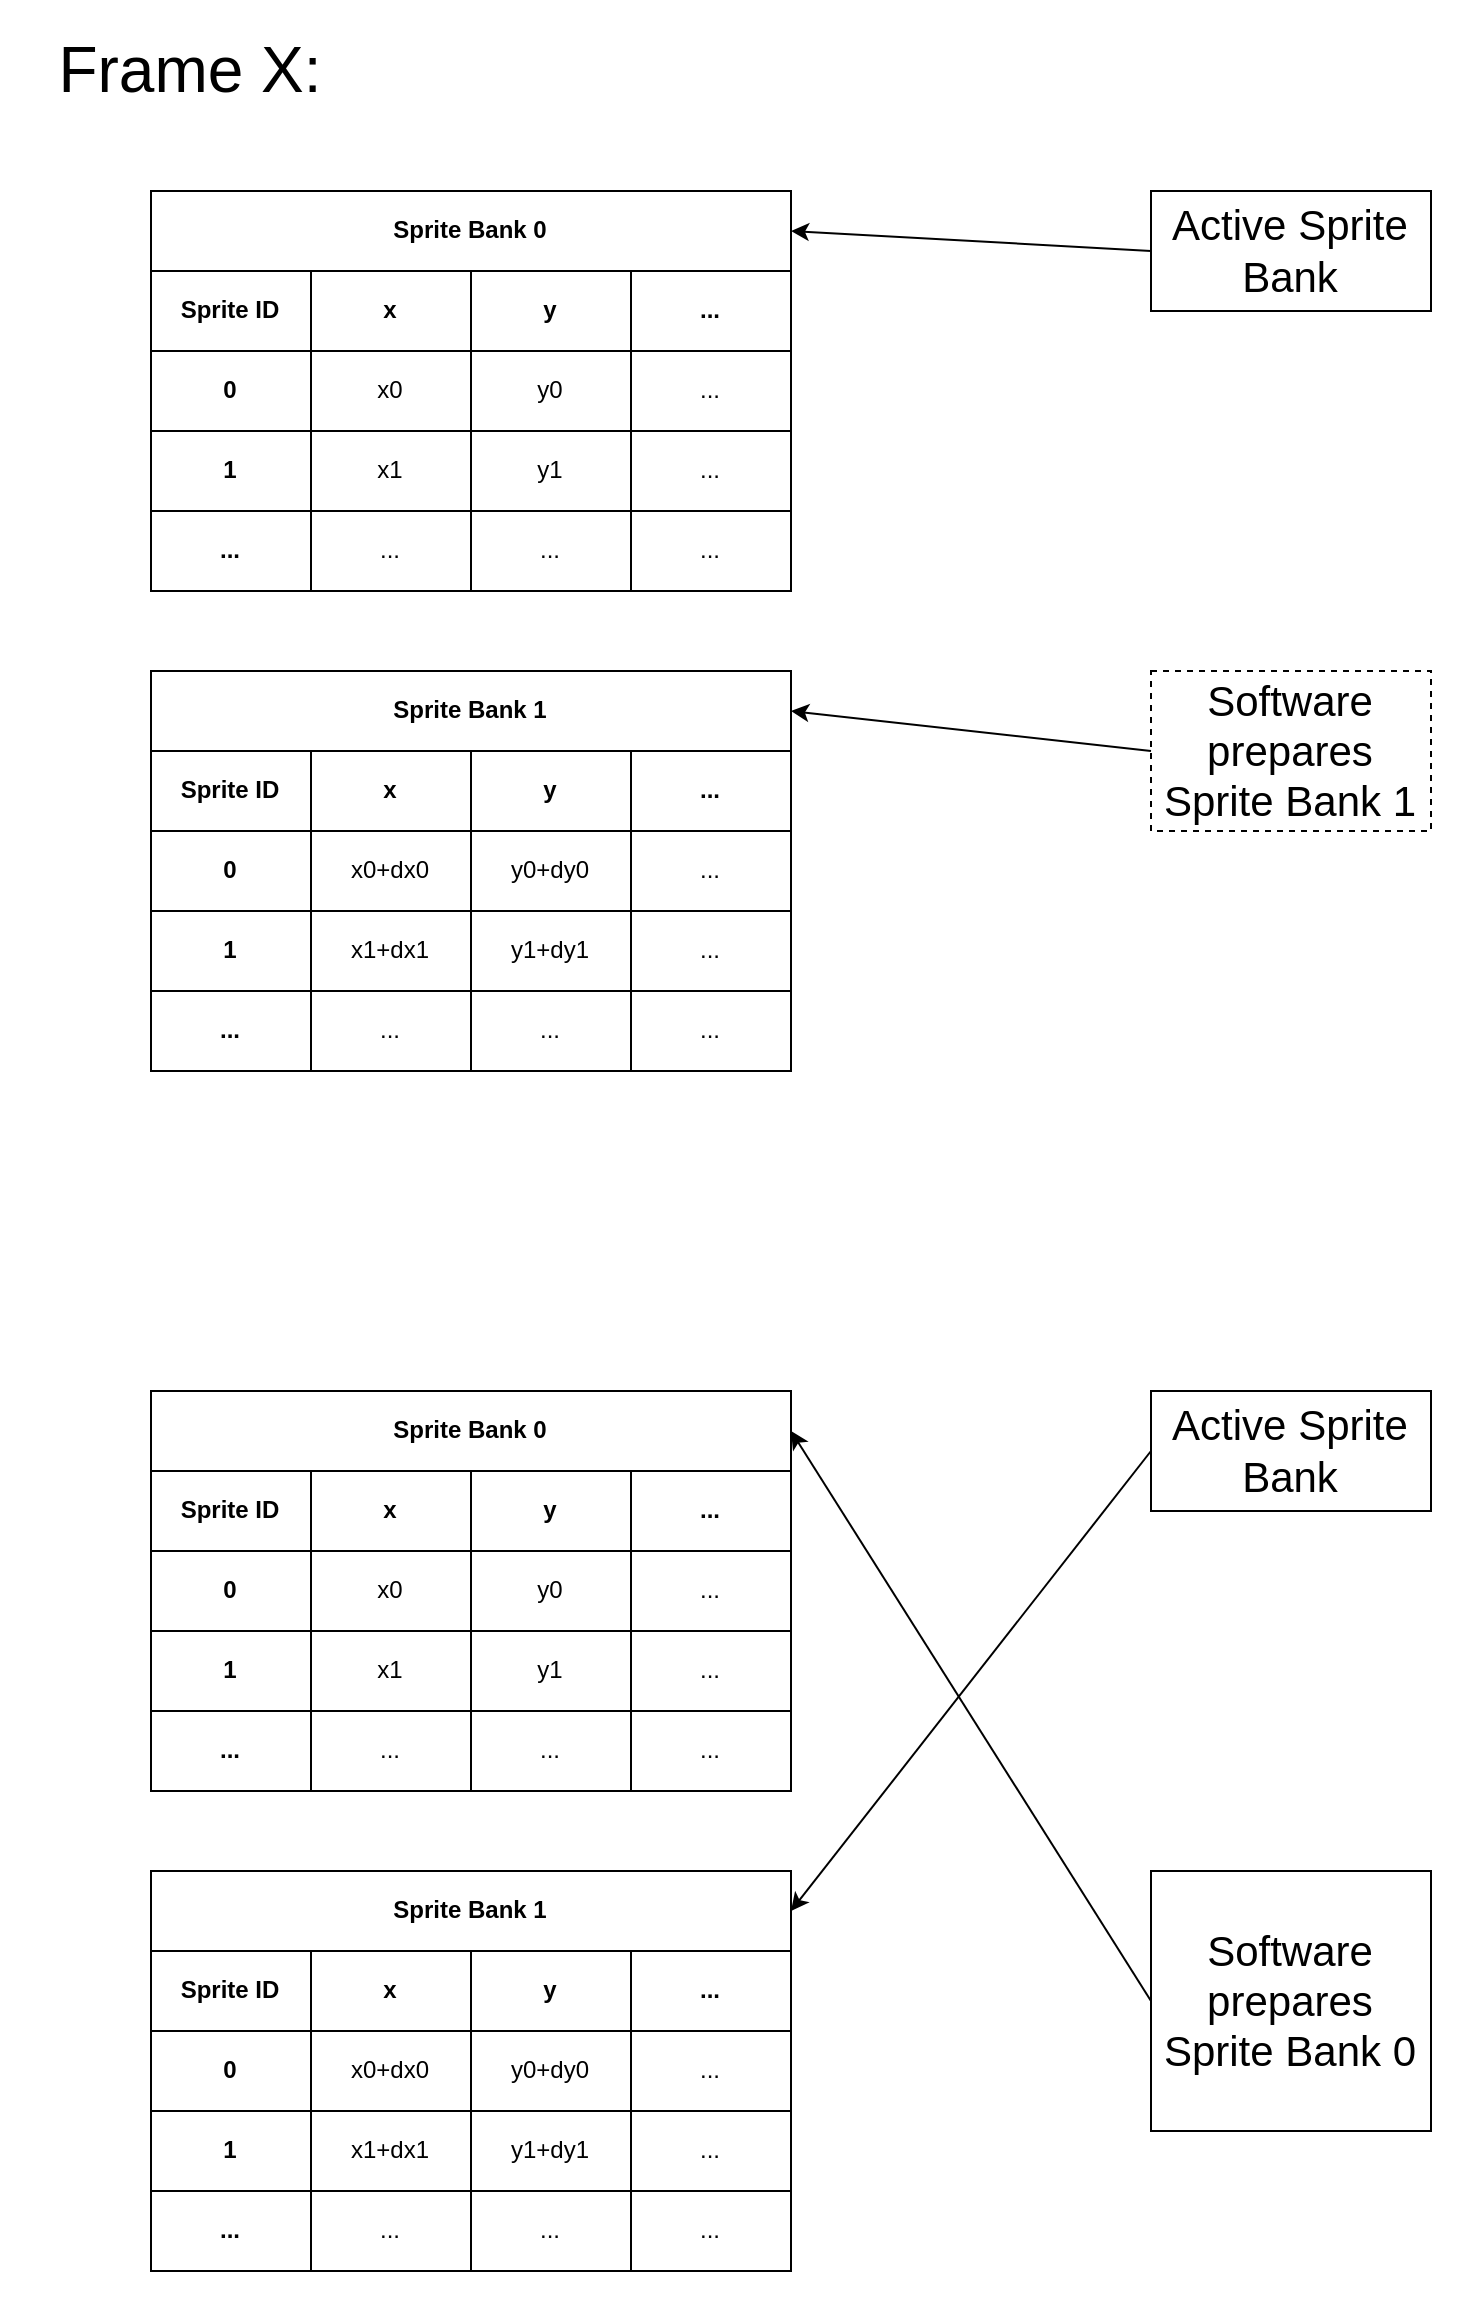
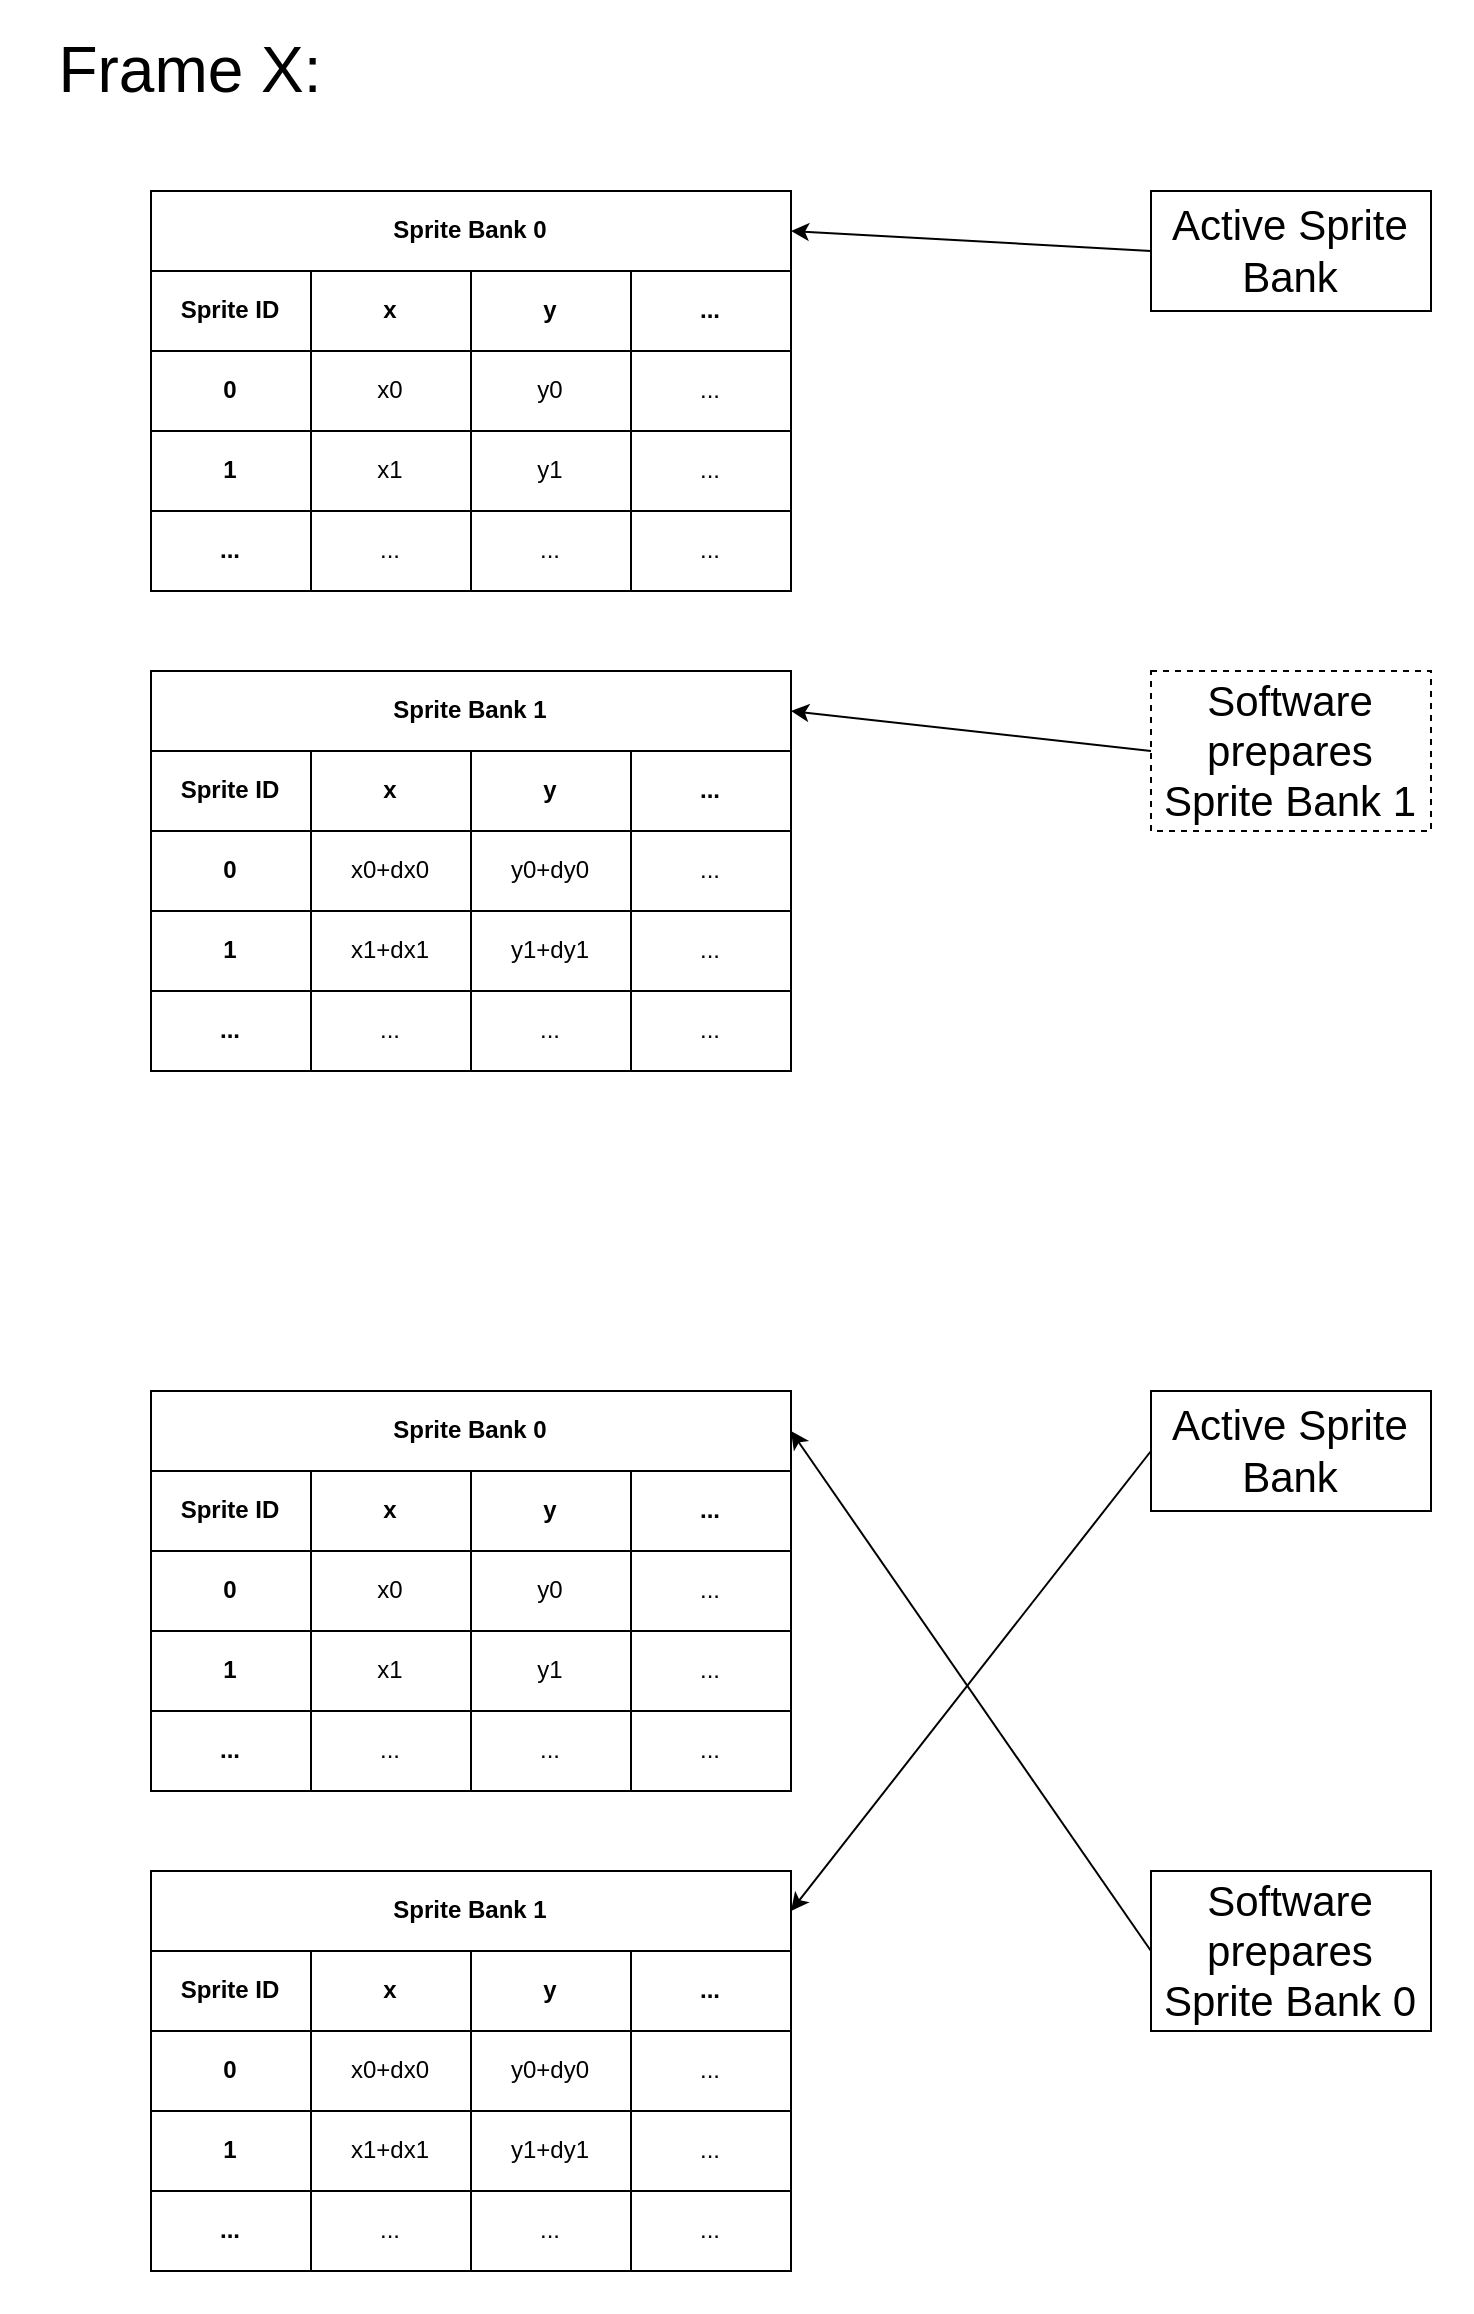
node "Software prepares Sprite Bank 0": size 280x260 -> 280x160
